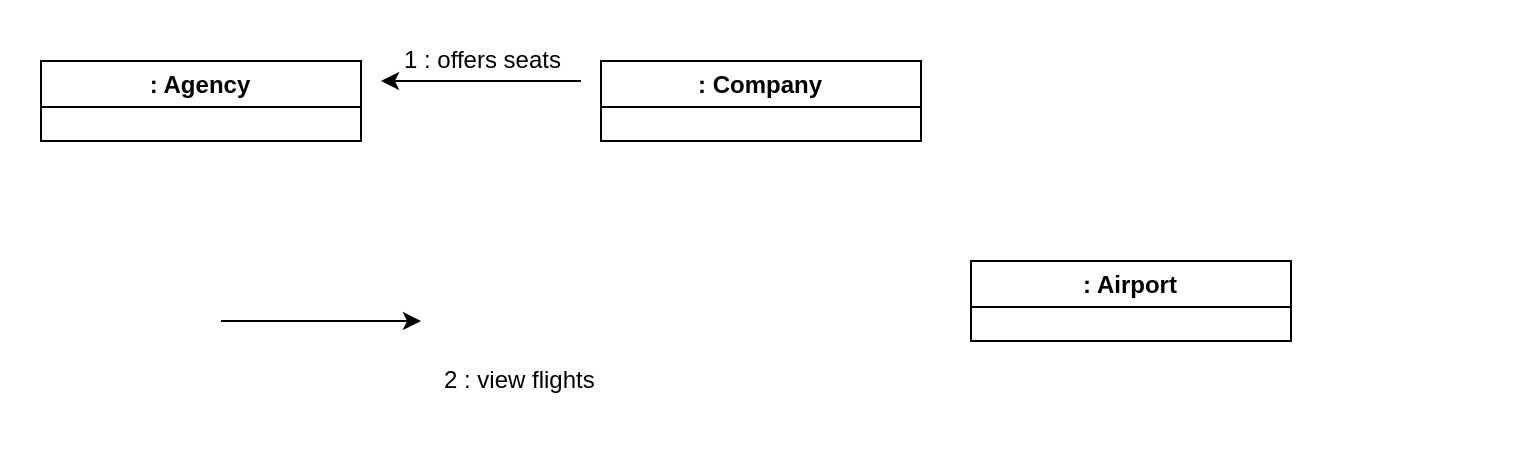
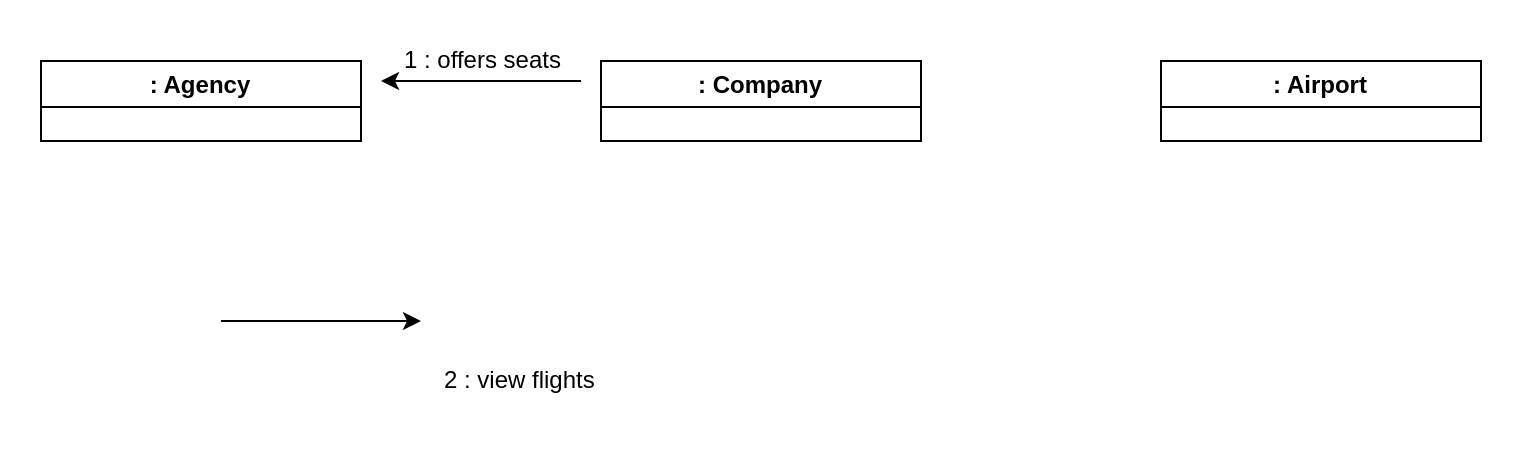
node ": Airport": moved (1131, 301) -> (1321, 101)
